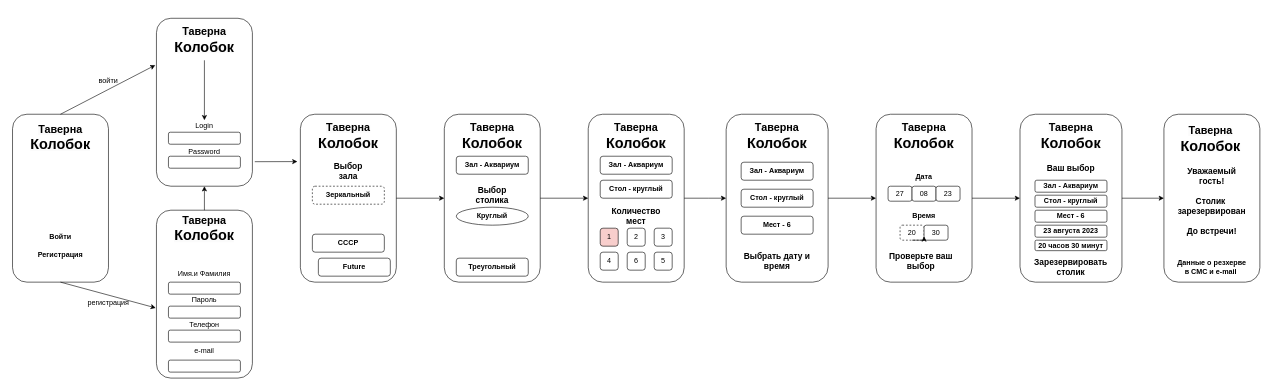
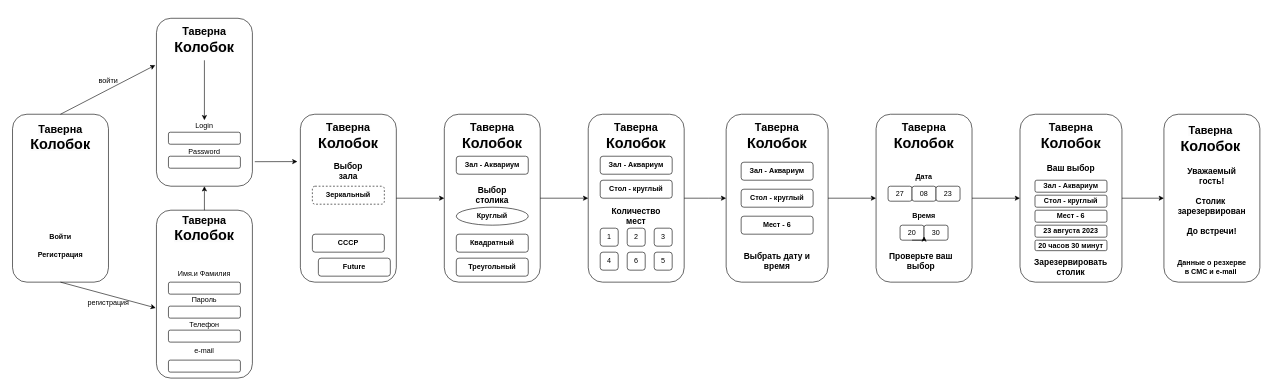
node "20": style dashed -> solid
node "1": fillcolor #f8cecc -> #ffffff
node "Квадратный": added
